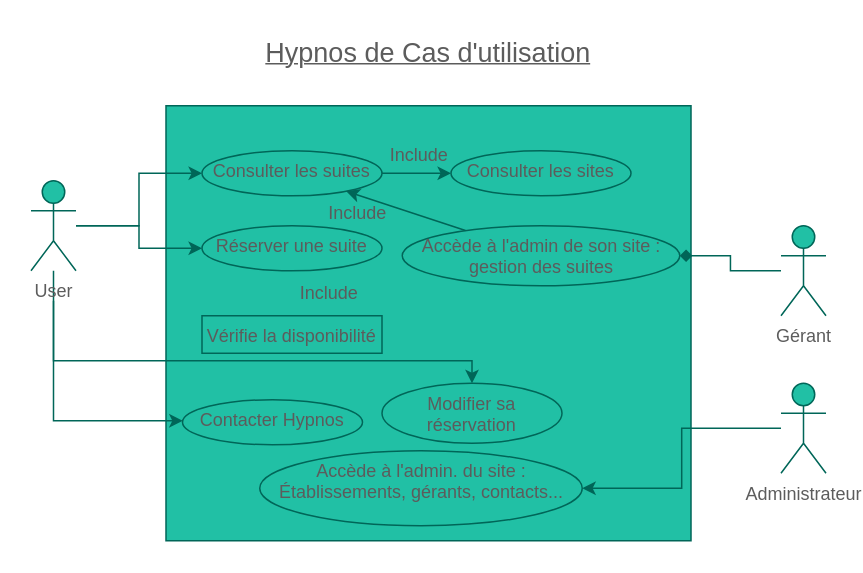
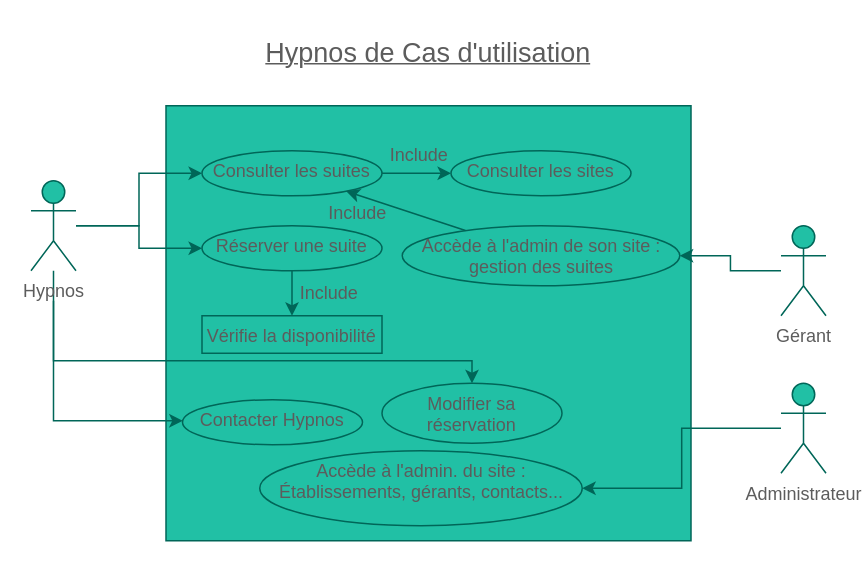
edge "Gérant" -> "Accède à l'admin de son site : gestion des suites": arrowhead diamond -> classic
node "User": label "User" -> "Hypnos"
edge "Réserver une suite" -> "Vérifie la disponibilité": added
